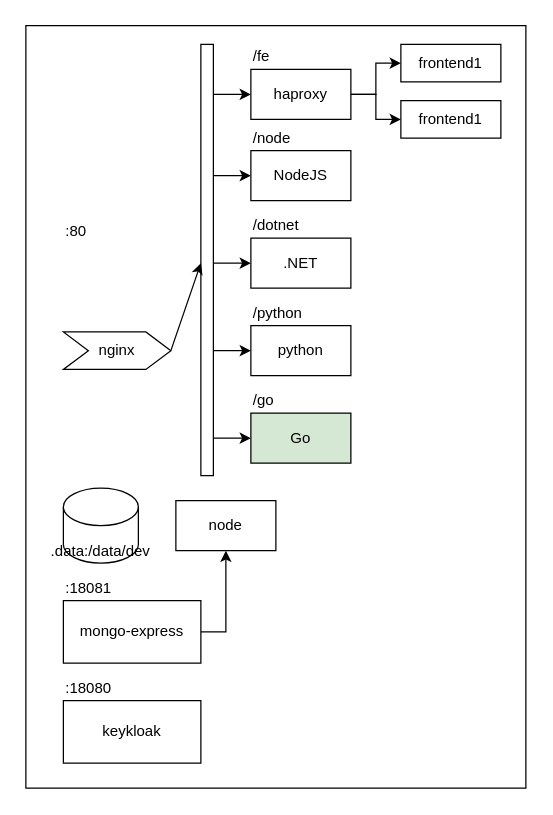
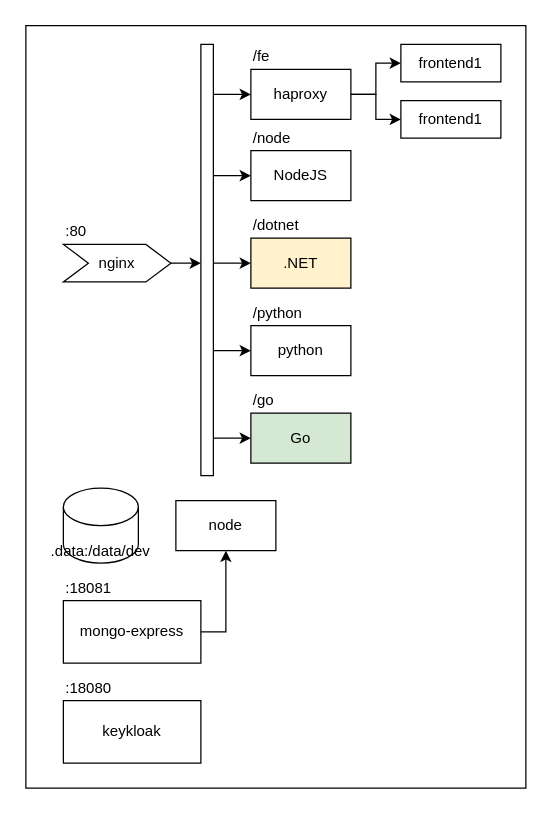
node ".NET": fillcolor #ffffff -> #fff2cc
node "nginx": moved (117, 351) -> (117, 263)
